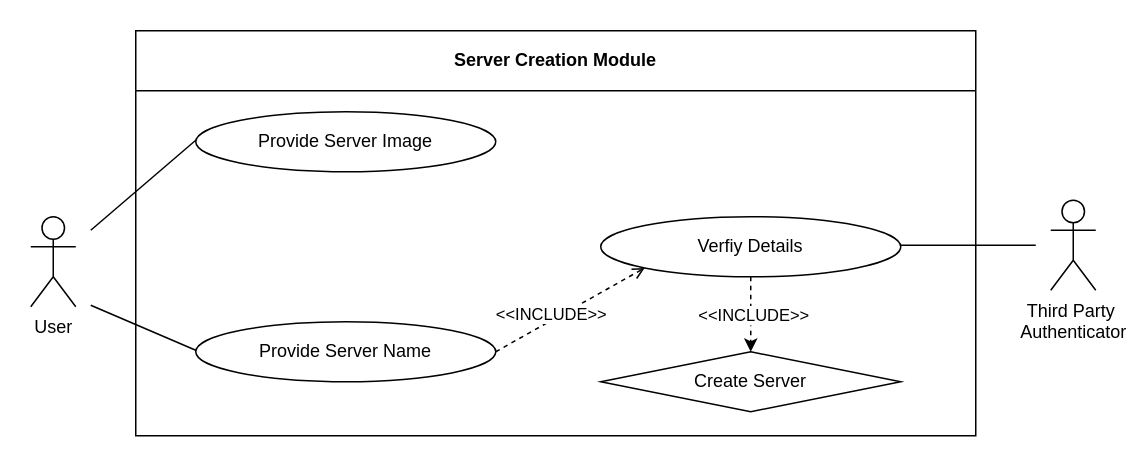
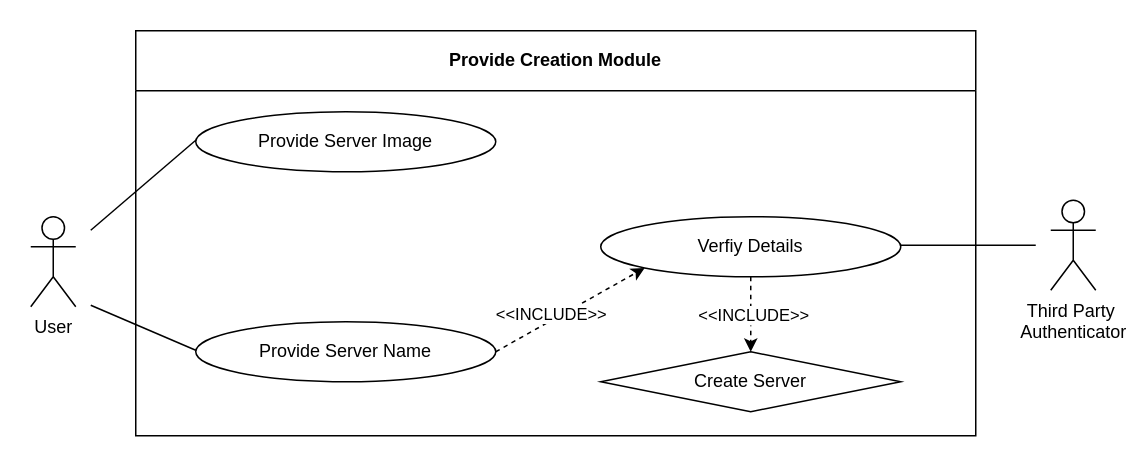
node "Server Creation Module": label "Server Creation Module" -> "Provide Creation Module"
edge "Provide Server Name" -> "Verfiy Details": arrowhead open -> classic
